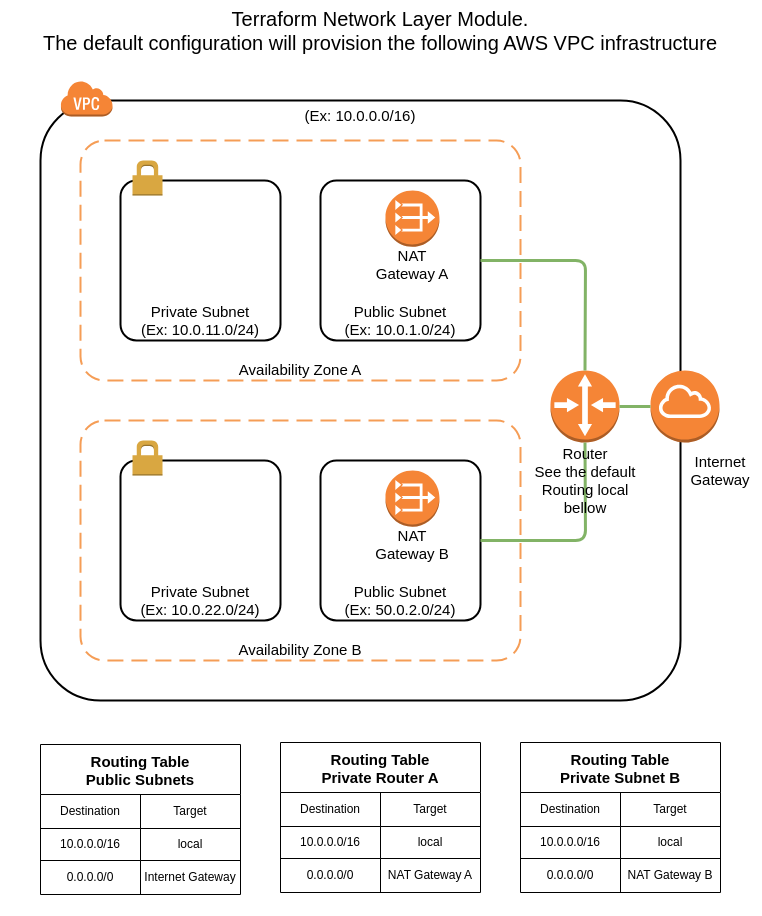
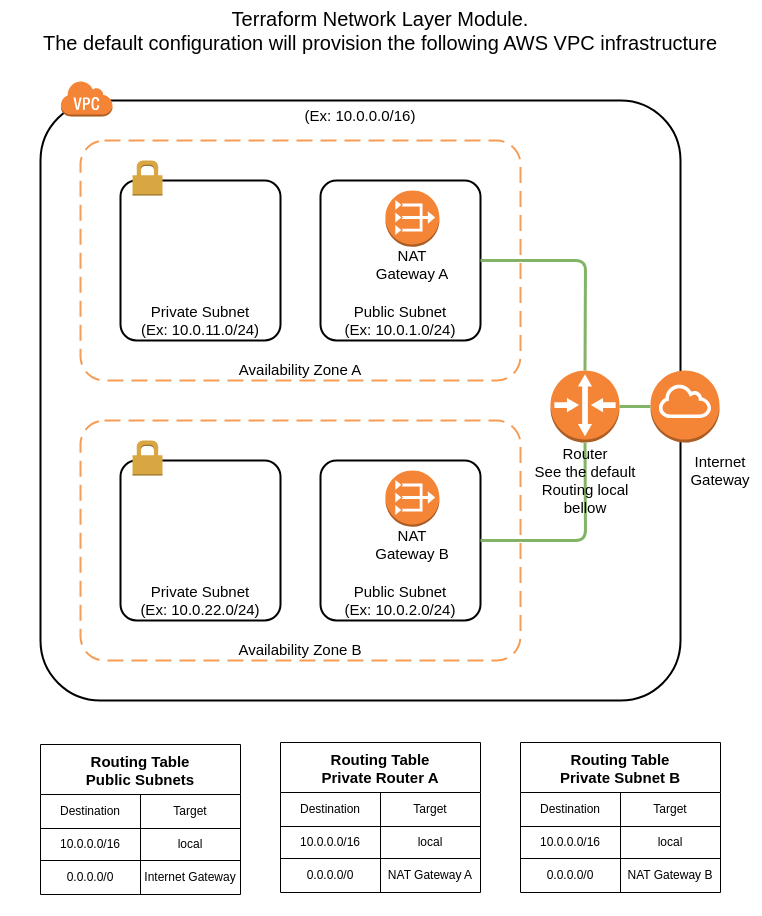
node "Public Subnet (Ex: 50.0.2.0/24)": label "Public Subnet (Ex: 50.0.2.0/24)" -> "Public Subnet (Ex: 10.0.2.0/24)"
